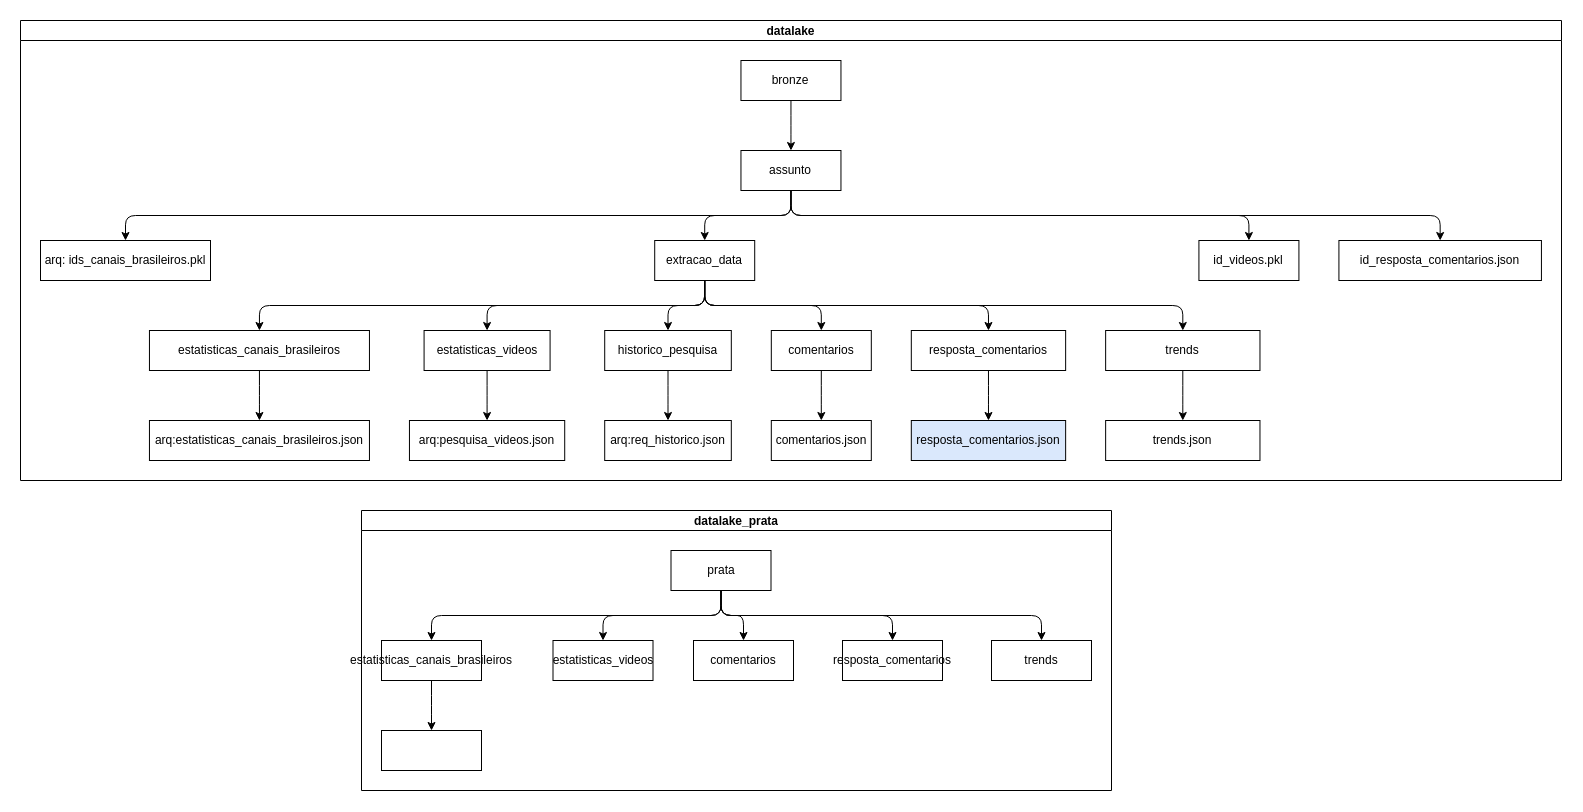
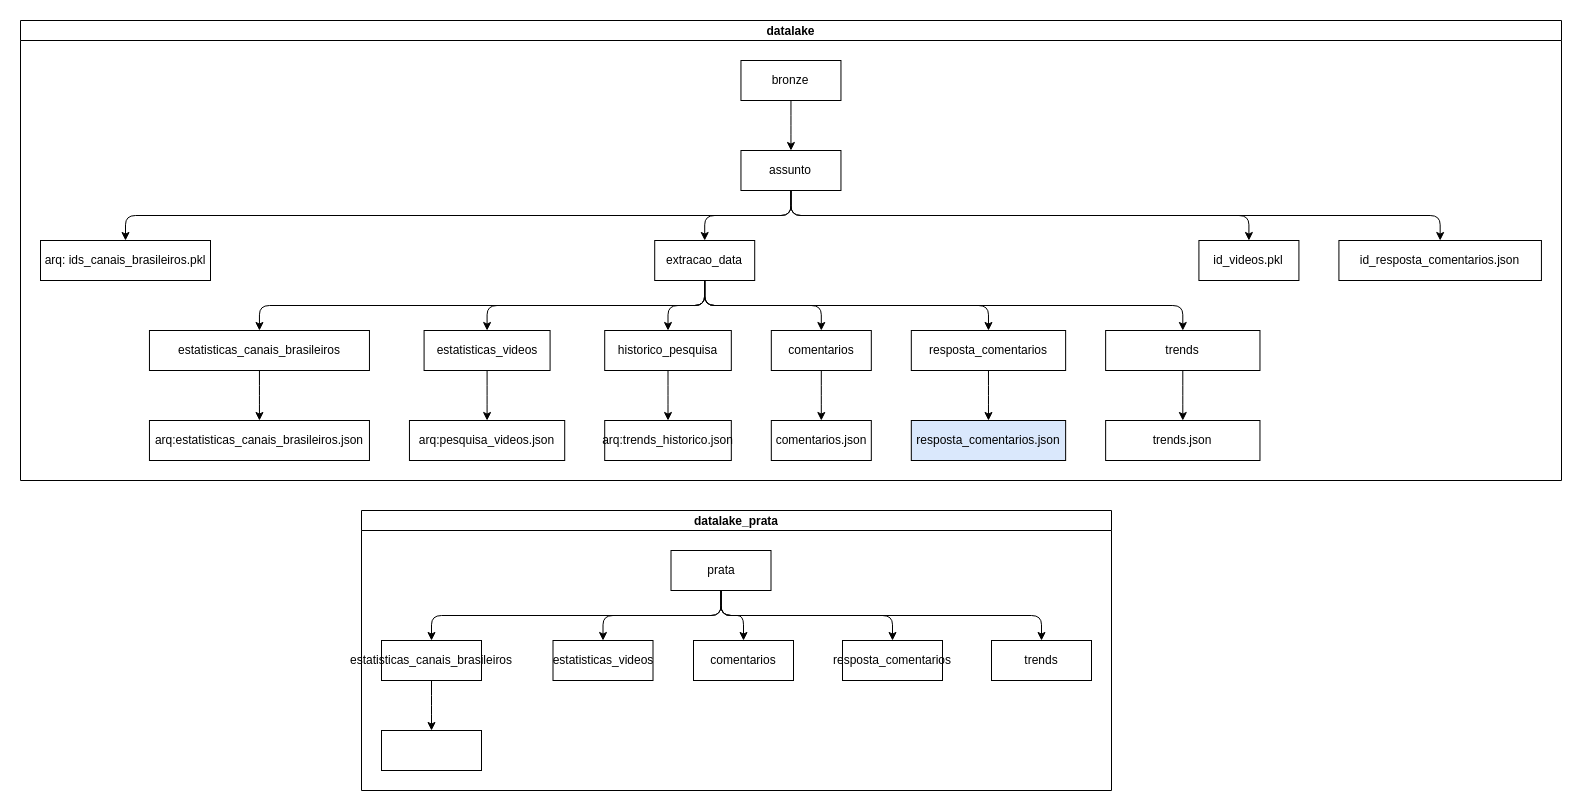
node "arq:req_historico.json": label "arq:req_historico.json" -> "arq:trends_historico.json"
